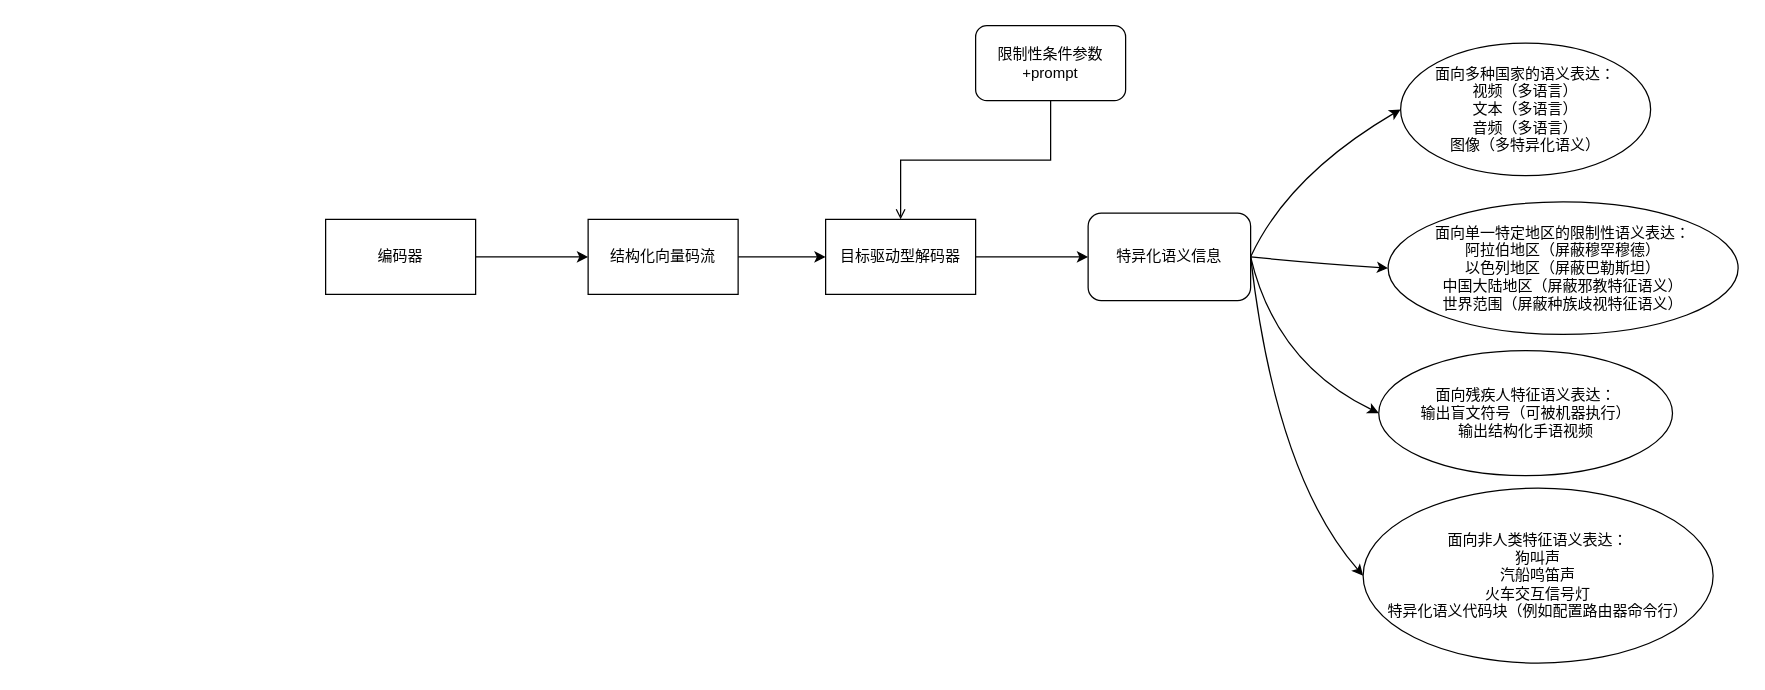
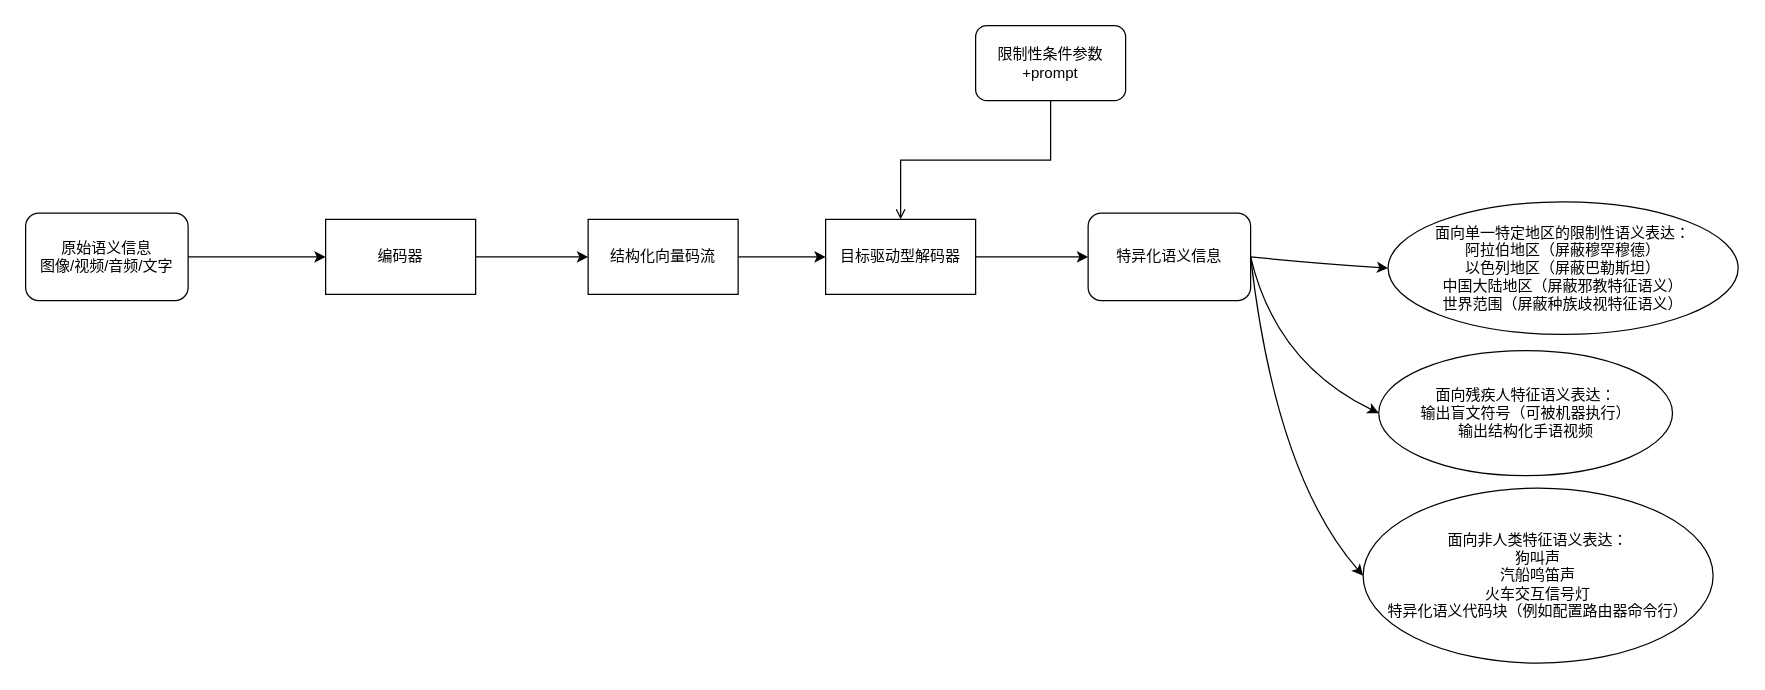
node "面向多种国家的语义表达： 视频（多语言） 文本（多语言） 音频（多语言） 图像（多特异化语义）": removed
edge "特异化语义信息" -> "面向多种国家的语义表达： 视频（多语言） 文本（多语言） 音频（多语言） 图像（多特异化语义）": removed
node "原始语义信息 图像/视频/音频/文字": added
edge "原始语义信息 图像/视频/音频/文字" -> "编码器": added
